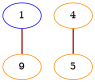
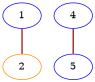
node "4": color darkorange -> blue
node "9": label "9" -> "2"
node "5": color darkorange -> blue
